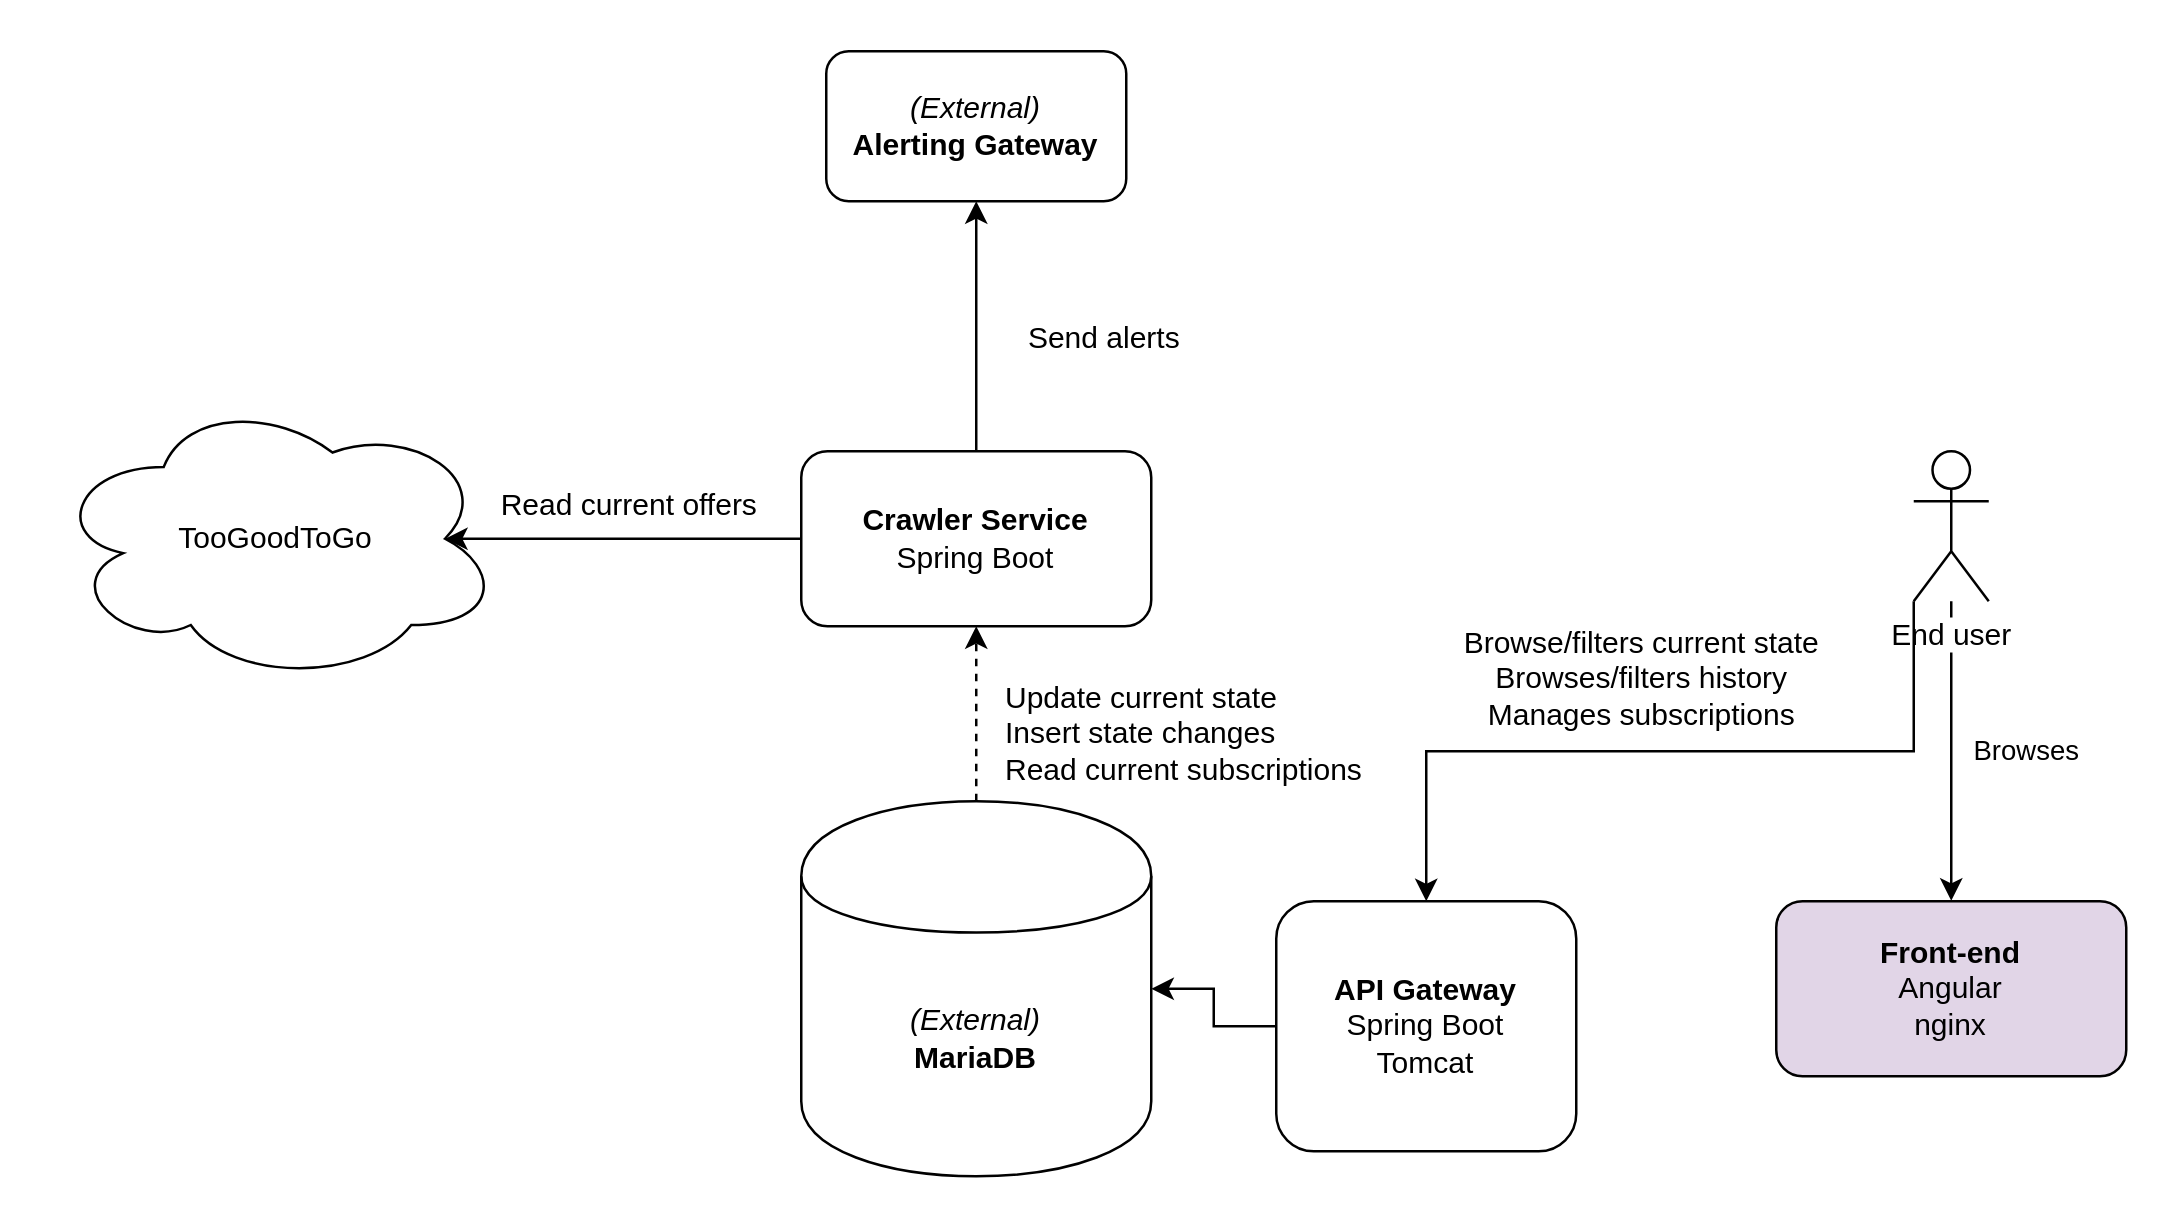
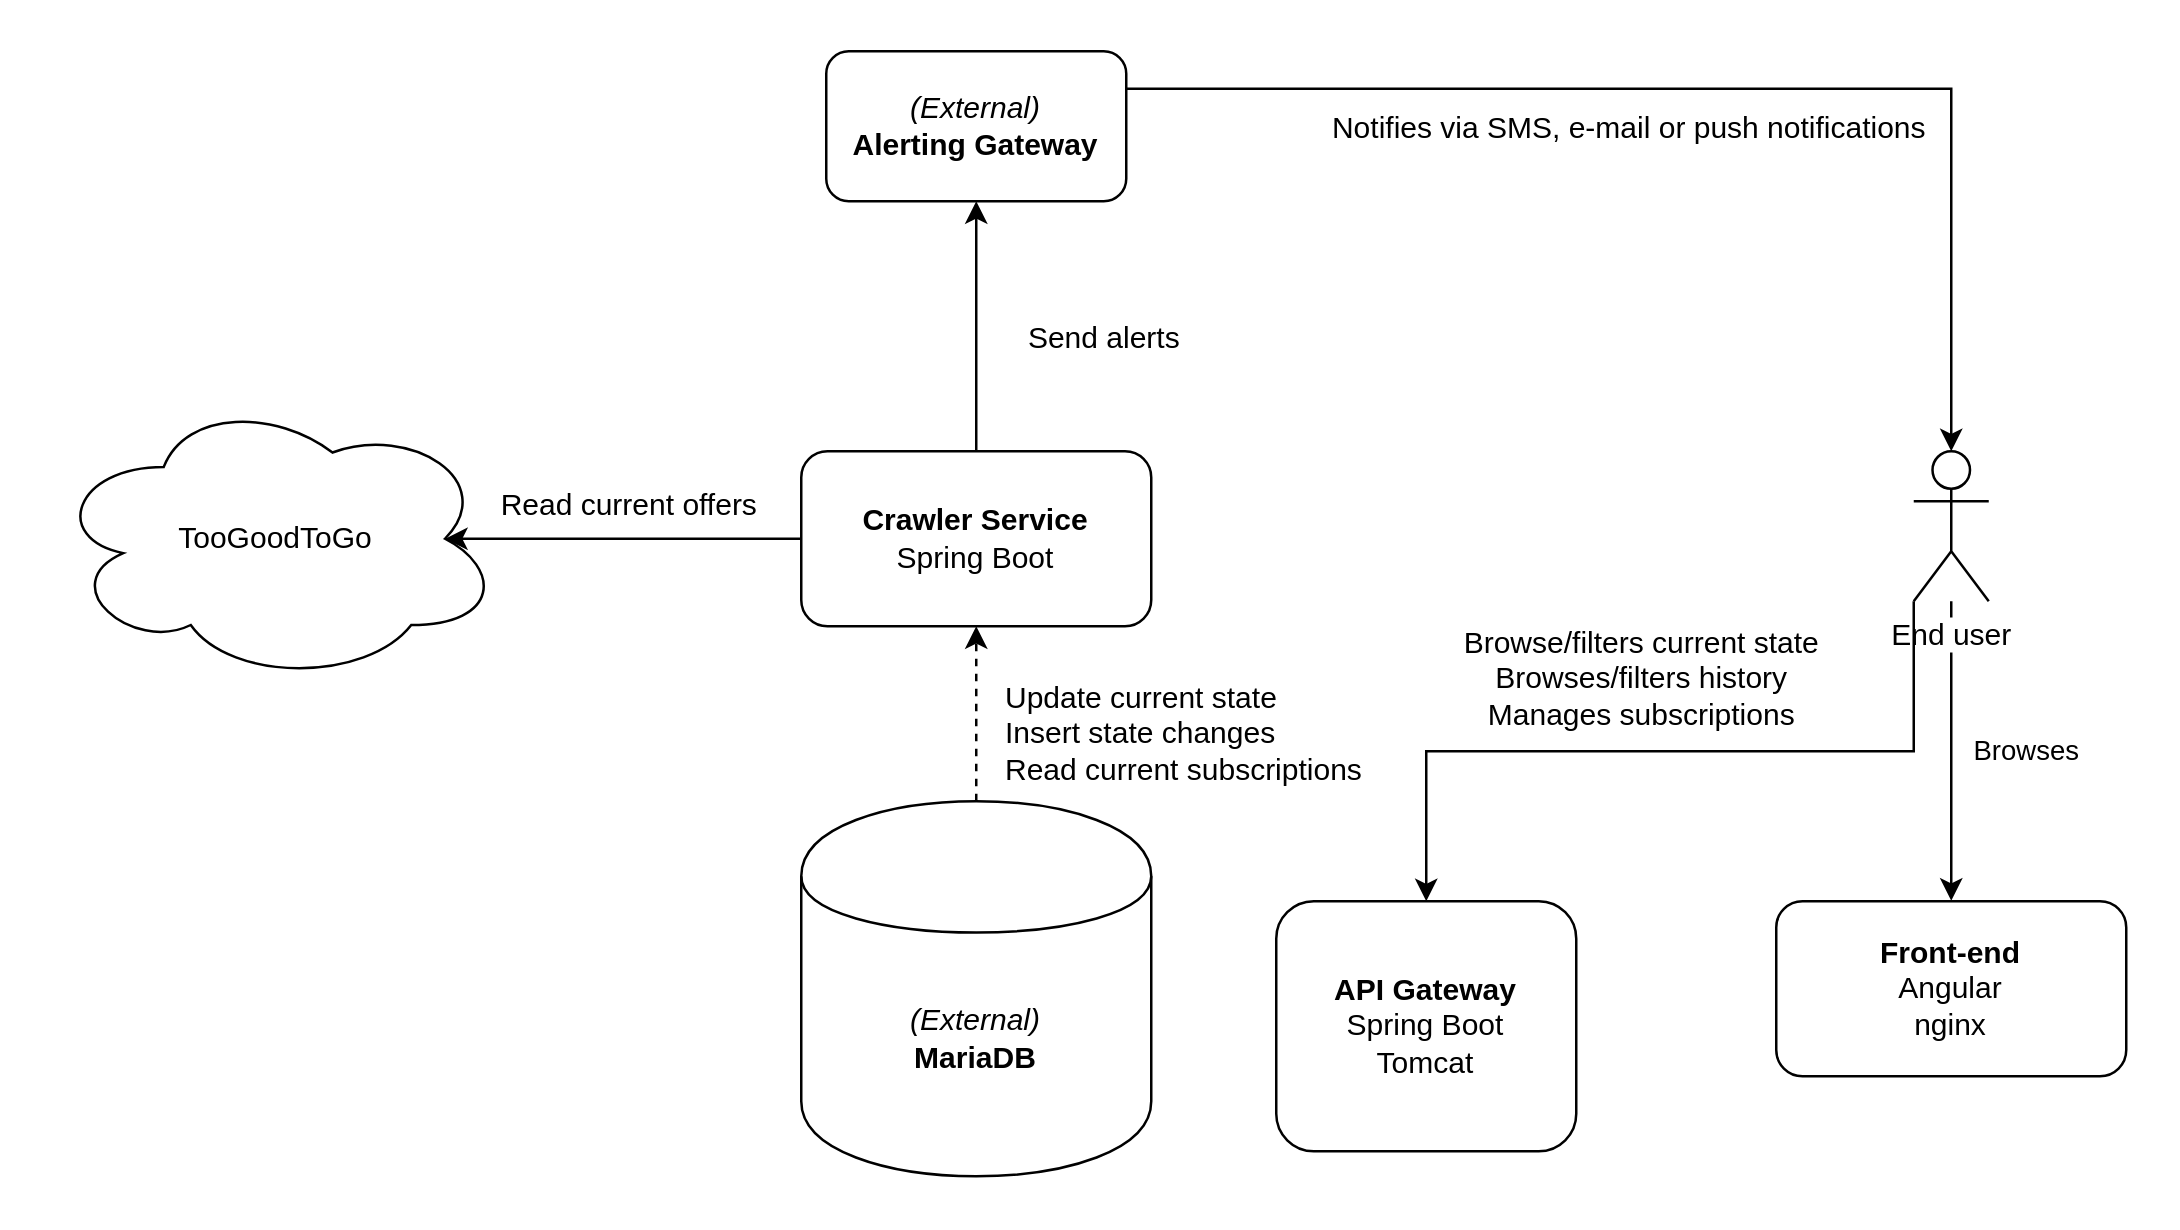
edge "(External) Alerting Gateway" -> "End user": added, label "Notifies via SMS, e-mail or push notifications"
node "Front-end Angular nginx": fillcolor #e1d5e7 -> #ffffff
edge "API Gateway Spring Boot Tomcat" -> "(External) MariaDB": removed
